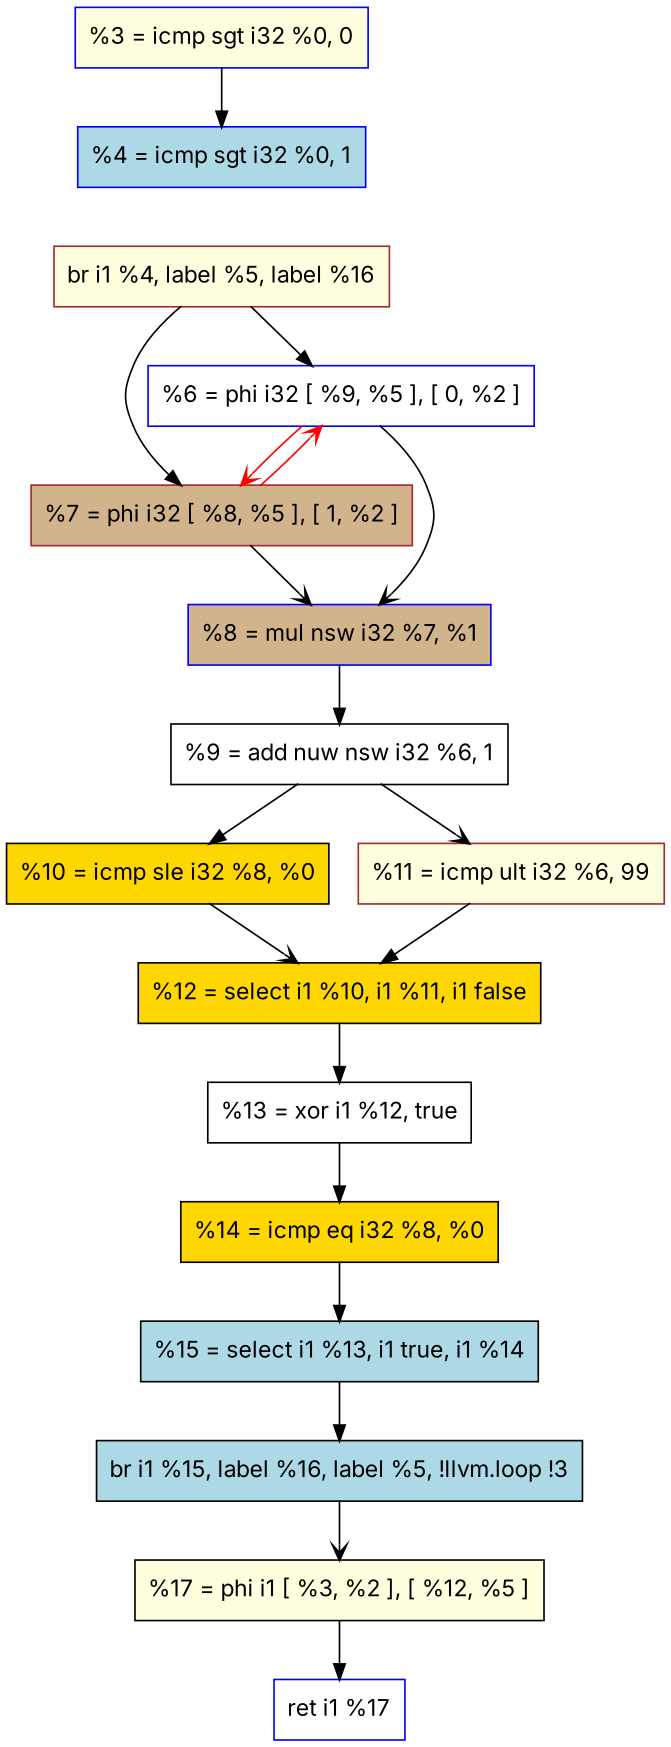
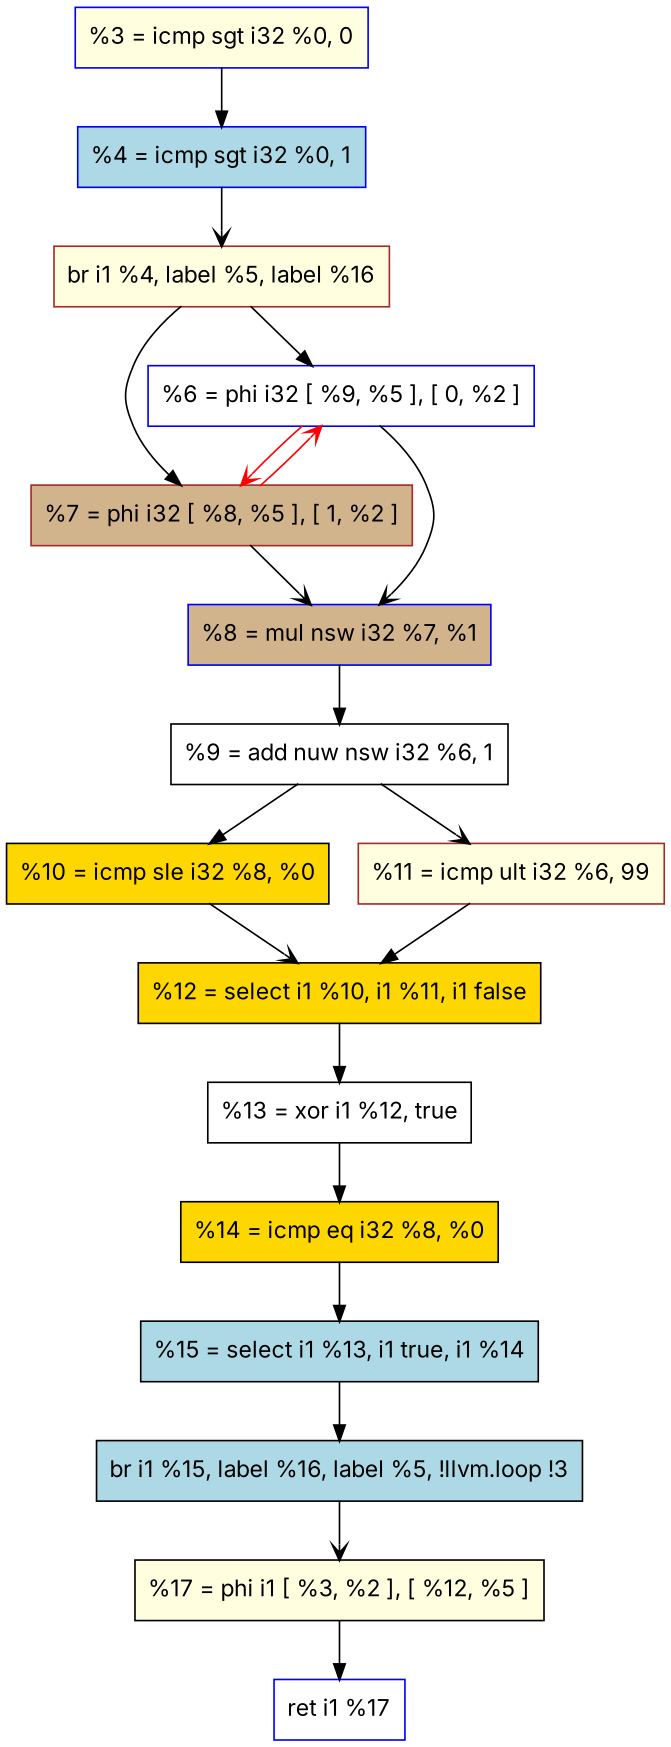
edge "%4 = icmp sgt i32 %0, 1" -> "br i1 %4, label %5, label %16": added
